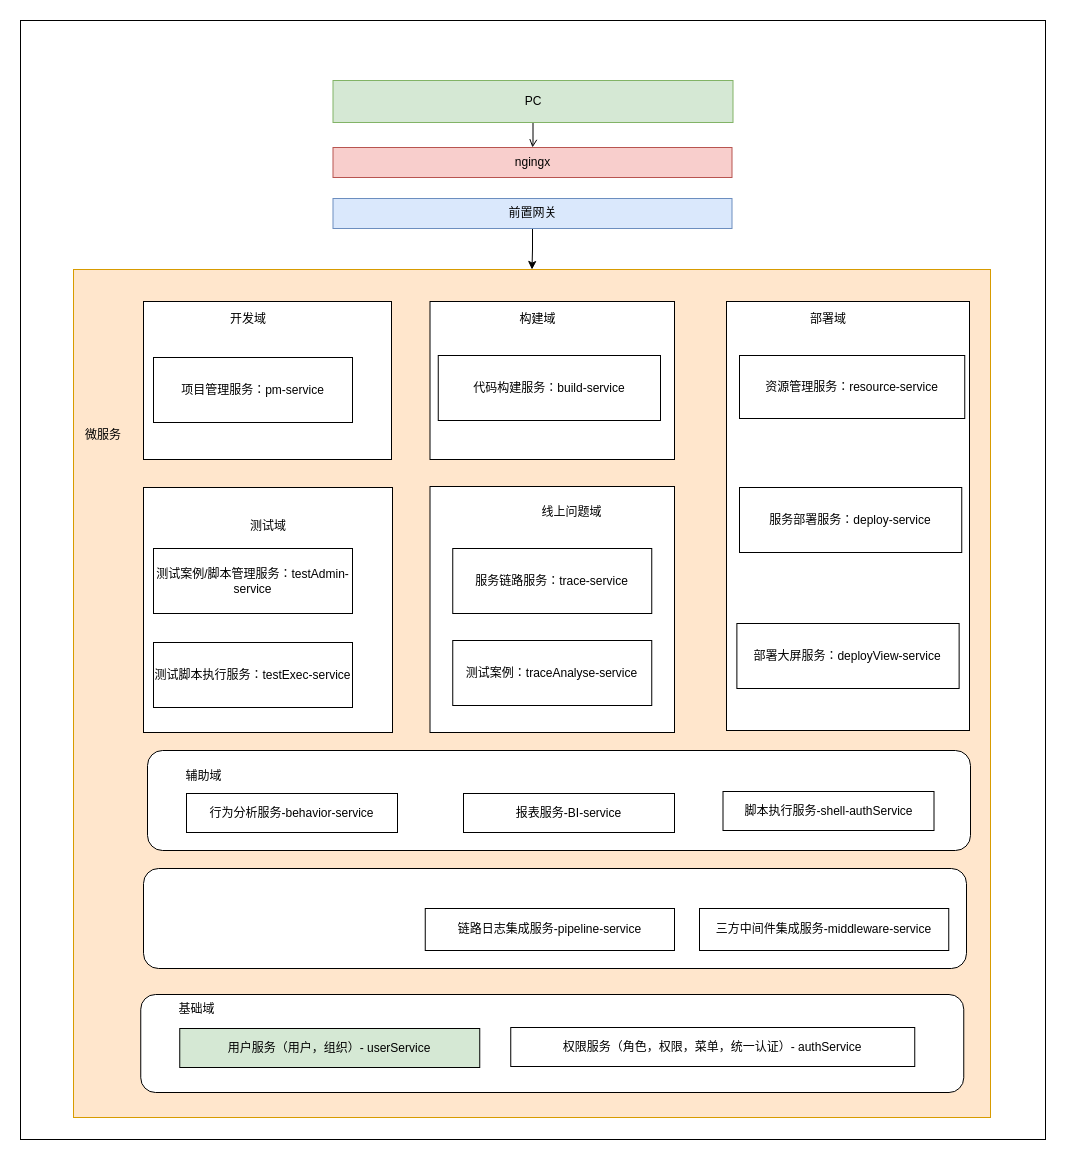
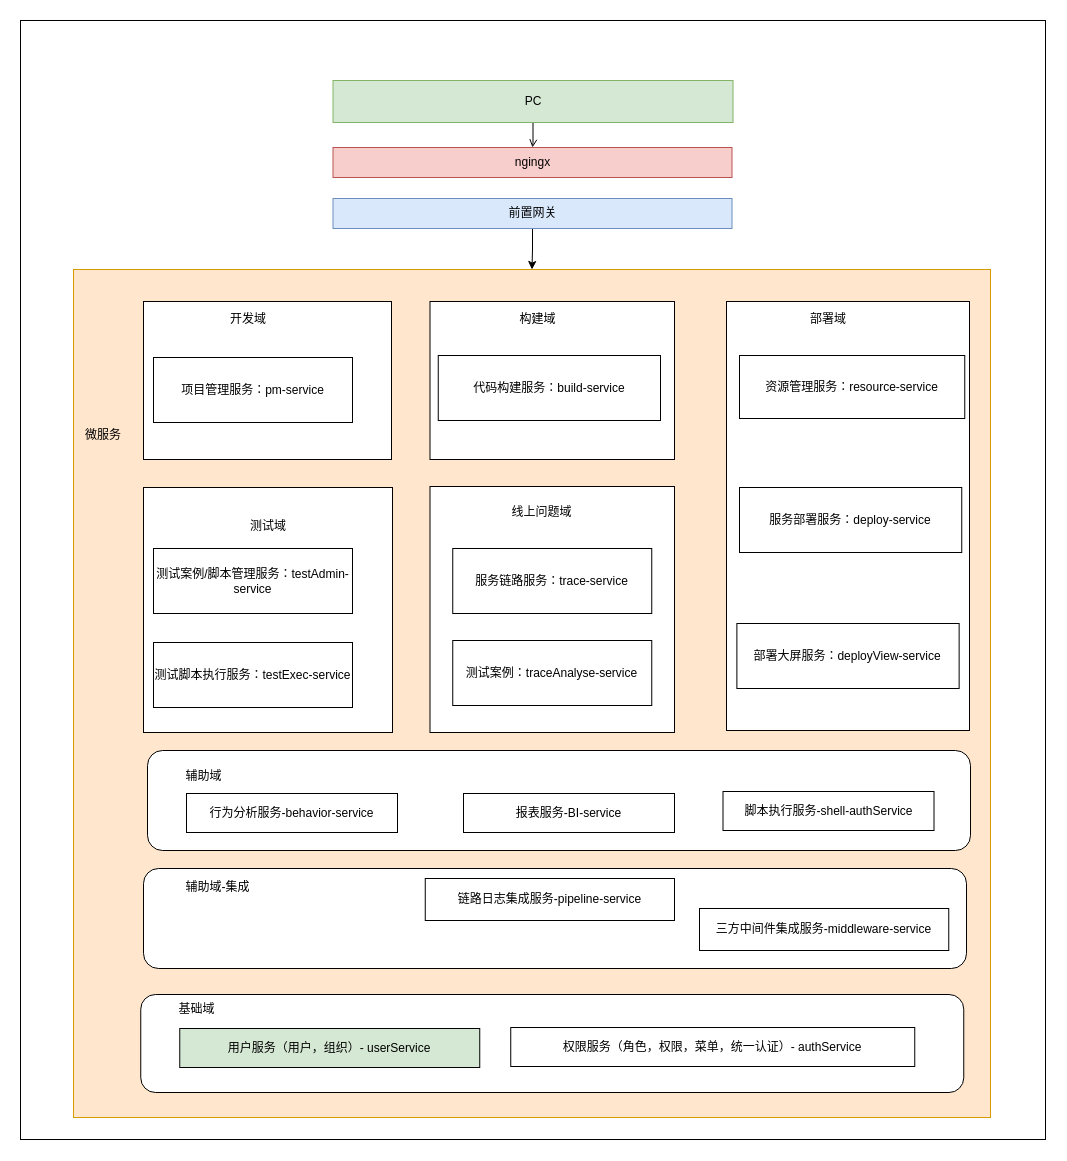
node "线上问题域": moved (572, 513) -> (542, 513)
node "辅助域-集成": added
node "链路日志集成服务-pipeline-service": moved (550, 930) -> (550, 900)
